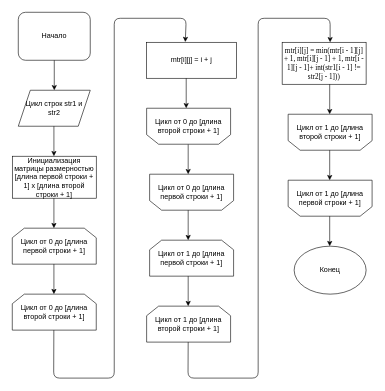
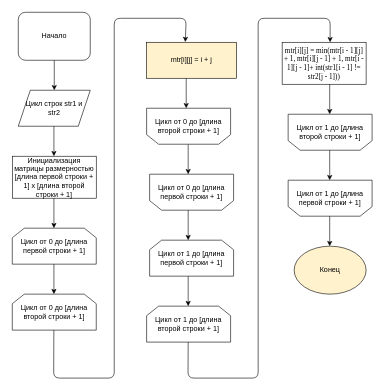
node "mtr[i][j] = i + j": fillcolor #ffffff -> #fff2cc
node "Конец": fillcolor #ffffff -> #fff2cc
